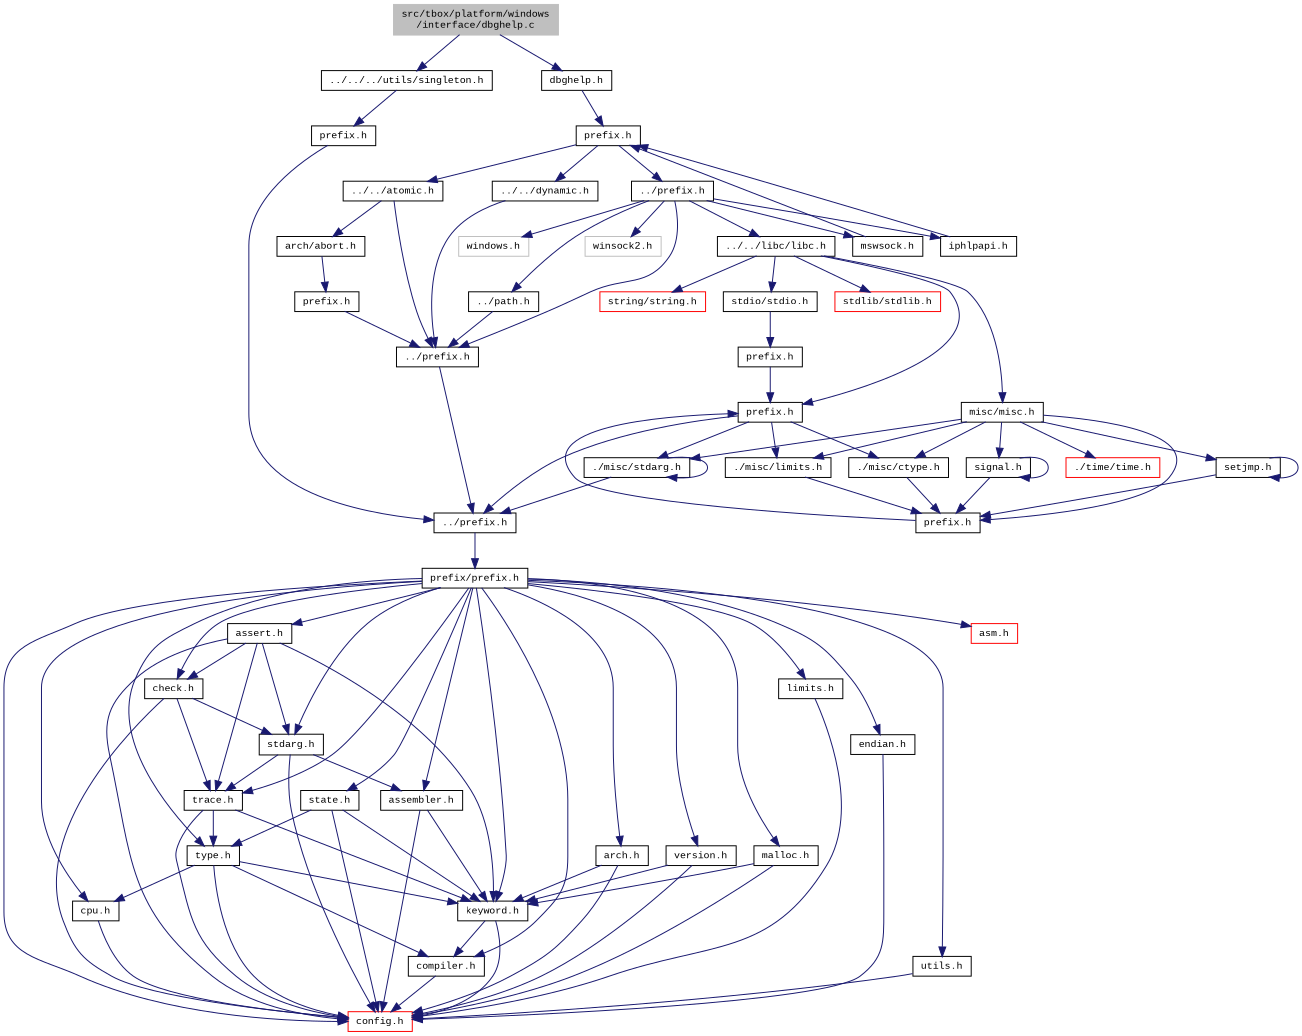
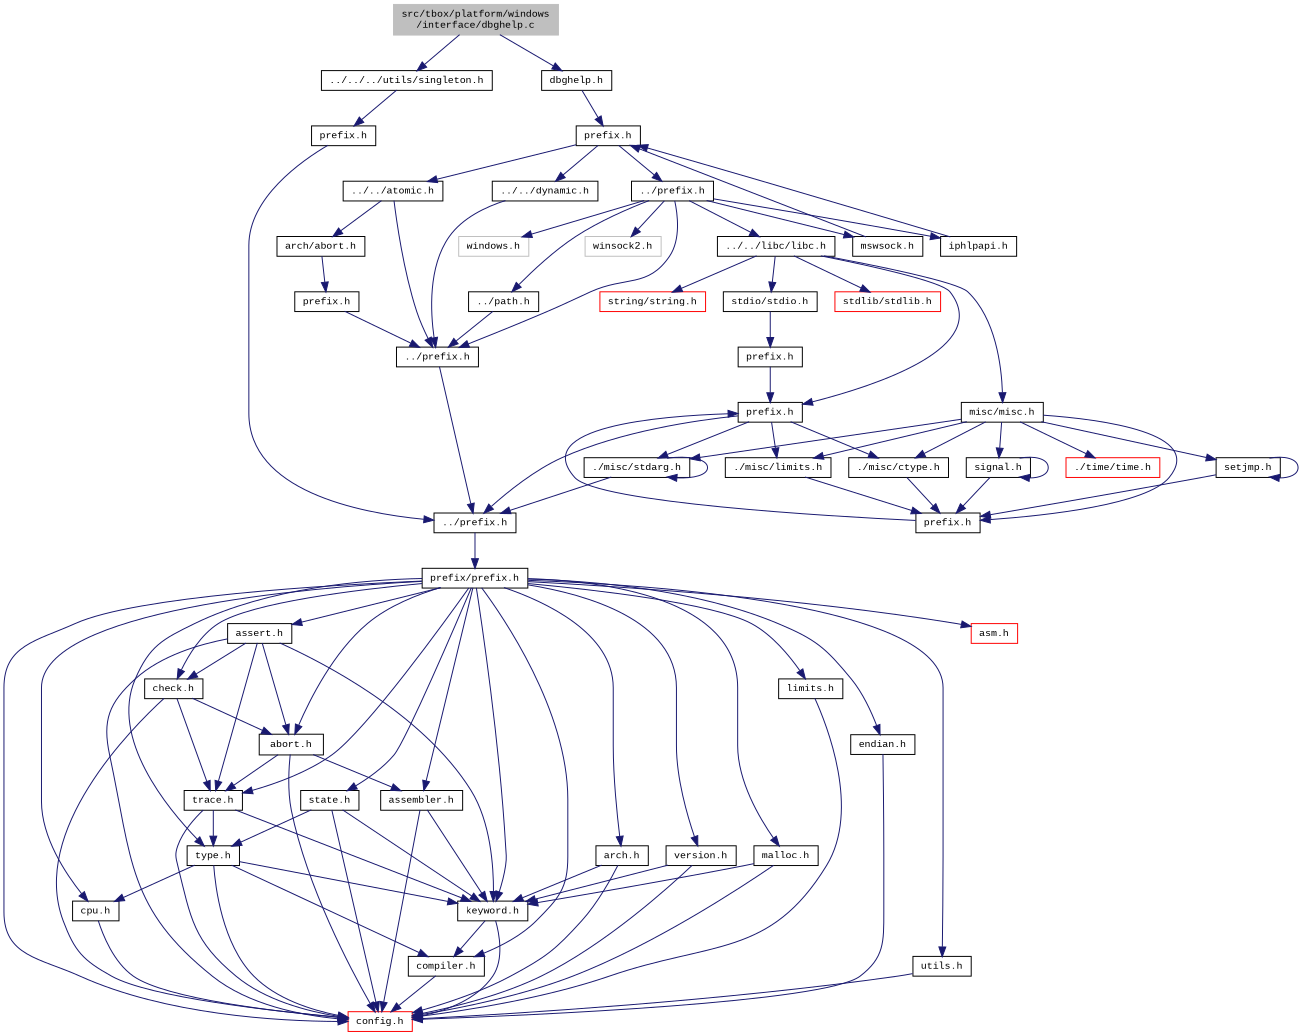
node "stdarg.h": label "stdarg.h" -> "abort.h"
